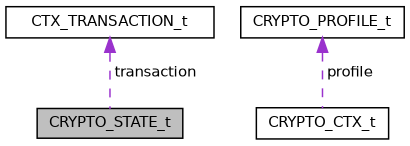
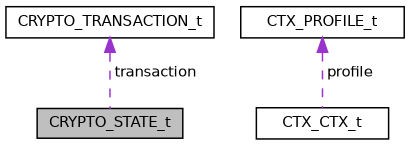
node "CTX_TRANSACTION_t": label "CTX_TRANSACTION_t" -> "CRYPTO_TRANSACTION_t"
node "CRYPTO_PROFILE_t": label "CRYPTO_PROFILE_t" -> "CTX_PROFILE_t"
node "CRYPTO_CTX_t": label "CRYPTO_CTX_t" -> "CTX_CTX_t"
